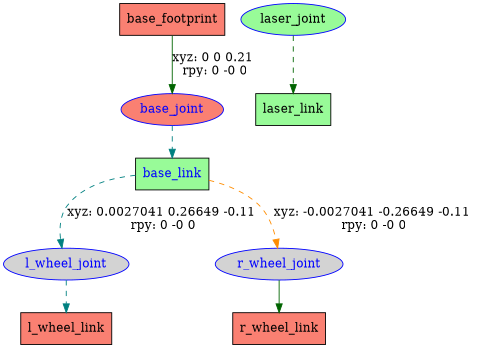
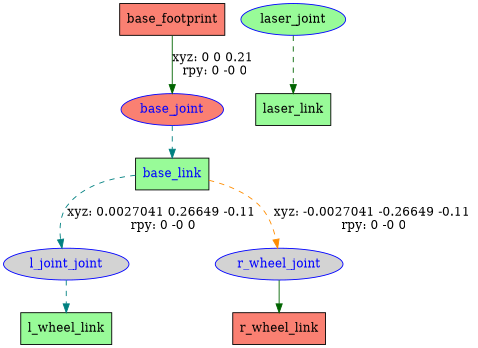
node "l_wheel_joint": label "l_wheel_joint" -> "l_joint_joint"
node "l_wheel_link": fillcolor salmon -> palegreen
